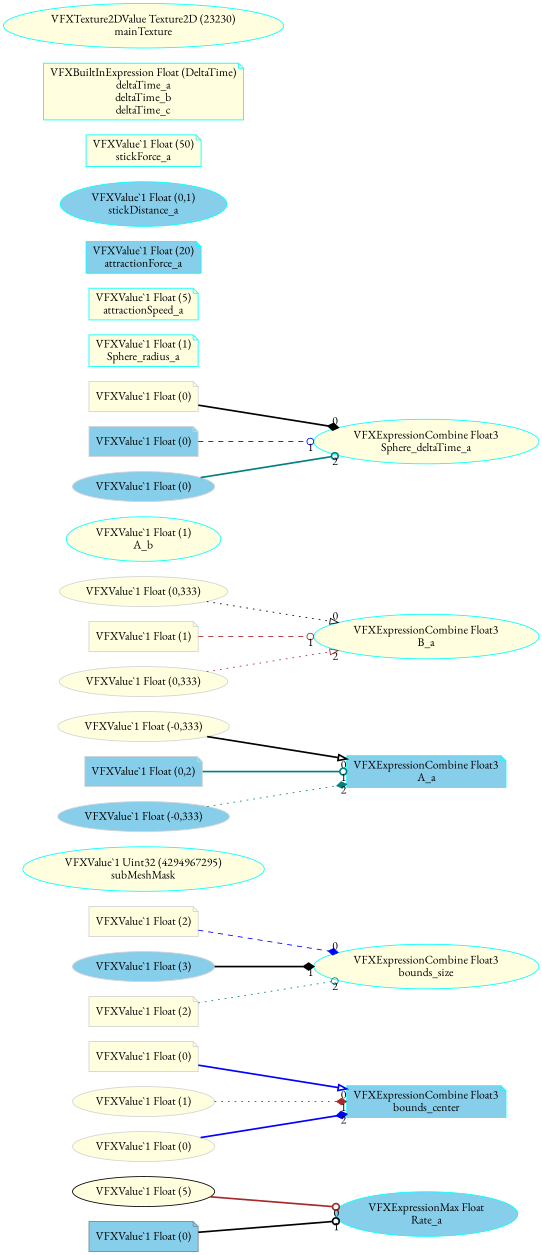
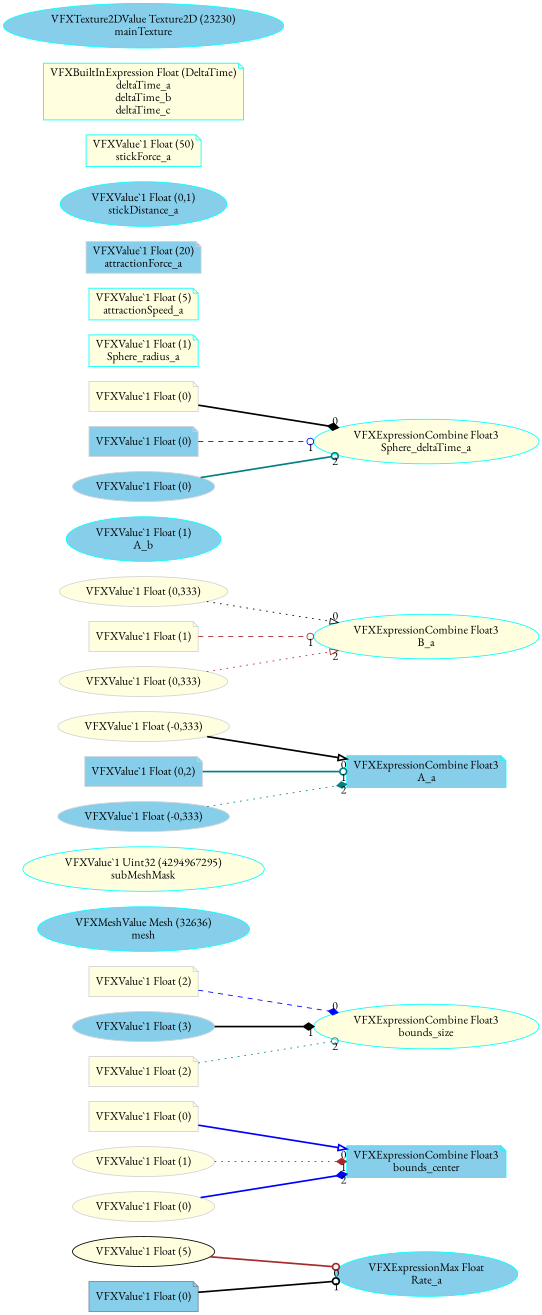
node "VFXTexture2DValue Texture2D (23230) mainTexture": fillcolor lightyellow -> skyblue
node "VFXValue`1 Float (20) attractionForce_a": color cyan -> lightgray
node "VFXValue`1 Float (1) A_b": fillcolor lightyellow -> skyblue
node "VFXMeshValue Mesh (32636) mesh": added
